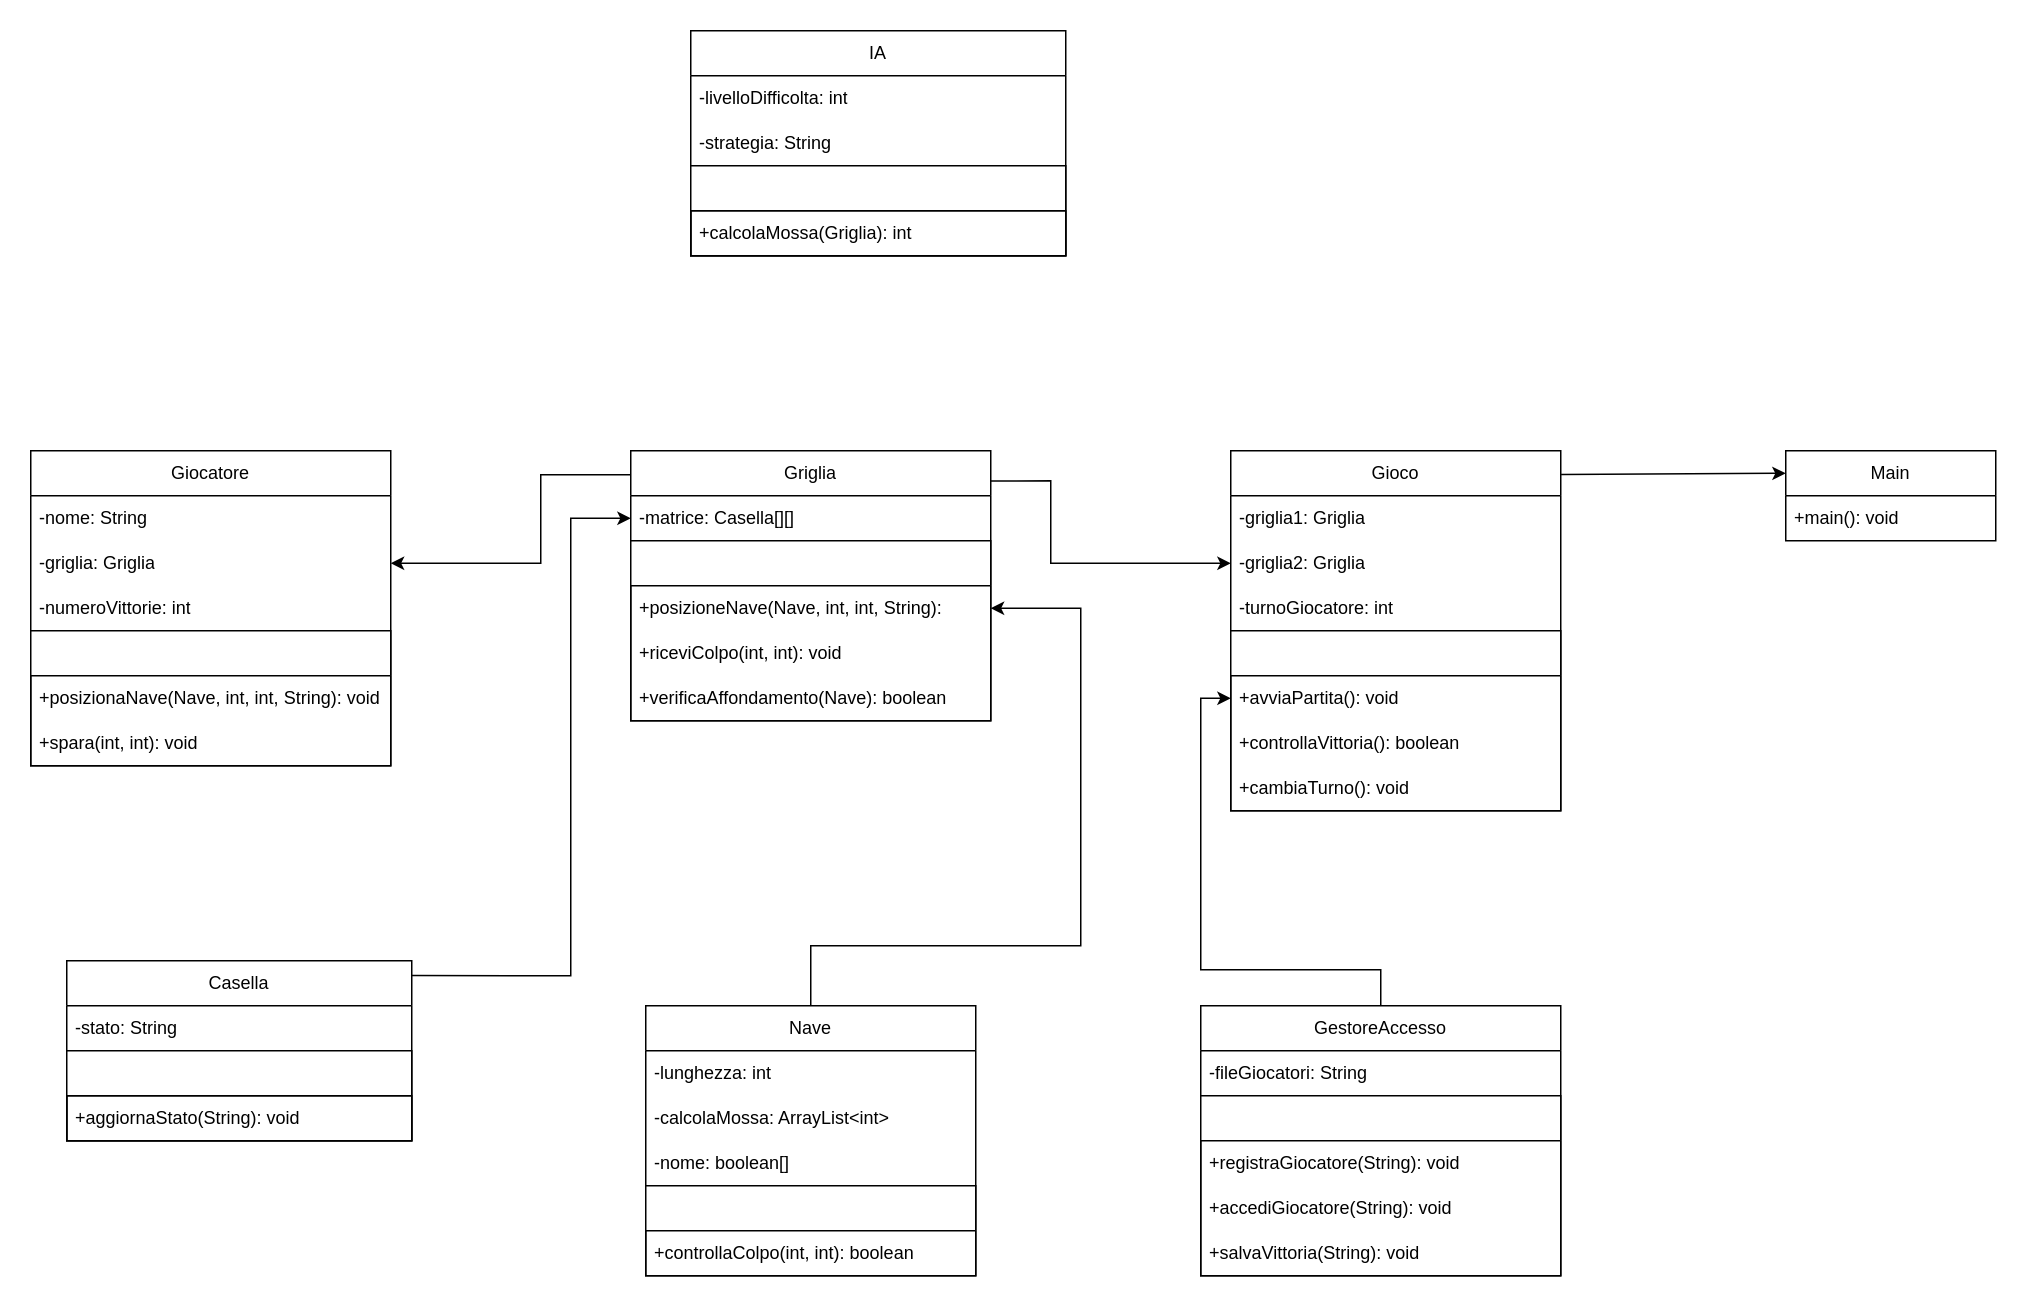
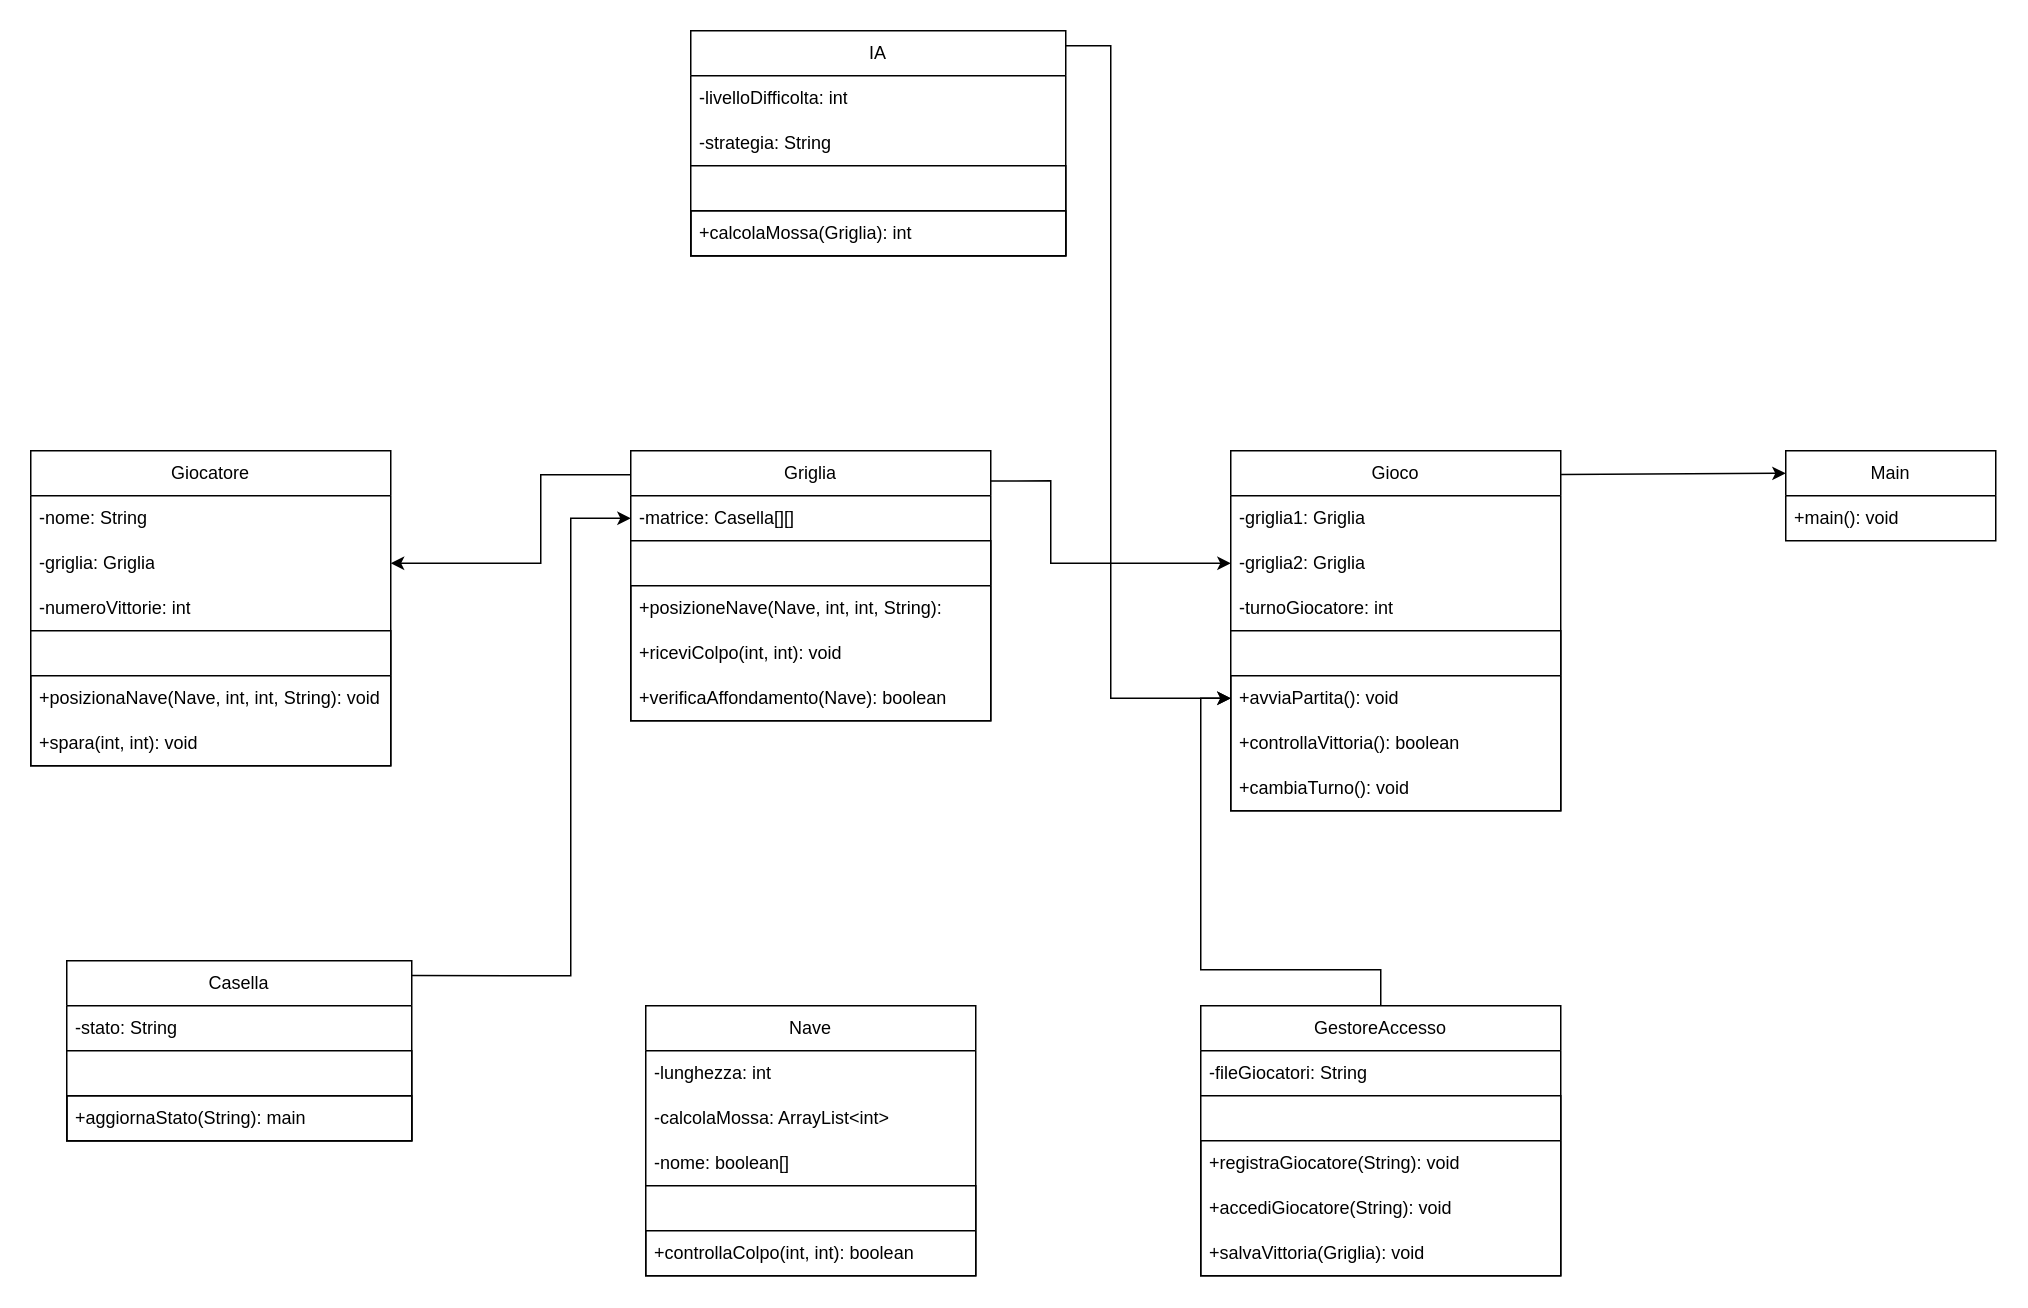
edge "IA" -> "+avviaPartita(): void": added
edge "Nave" -> "+posizioneNave(Nave, int, int, String):": removed
node "+aggiornaStato(String): void": label "+aggiornaStato(String): void" -> "+aggiornaStato(String): main"
node "+salvaVittoria(String): void": label "+salvaVittoria(String): void" -> "+salvaVittoria(Griglia): void"
